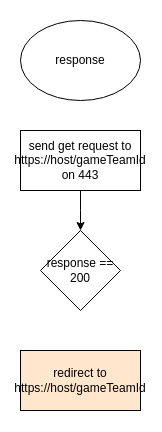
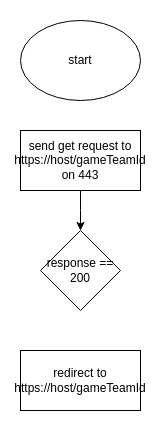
node "response": label "response" -> "start"
node "redirect to https://host/gameTeamId": fillcolor #ffe6cc -> #ffffff
